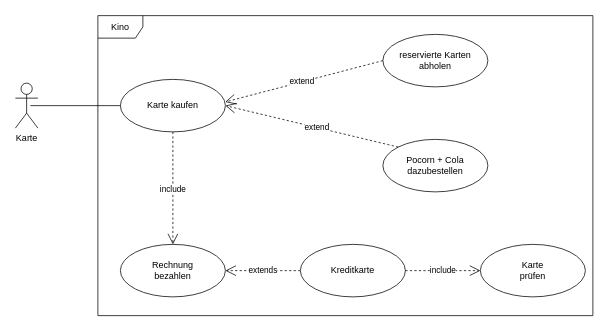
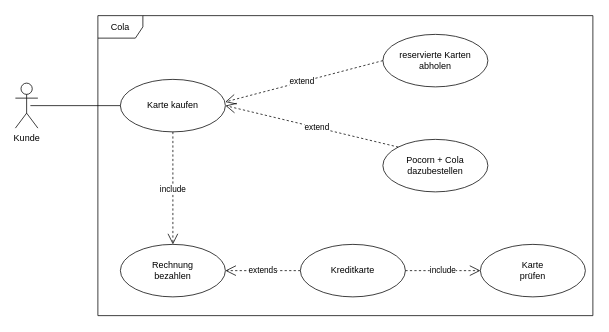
node "Kino": label "Kino" -> "Cola"
node "Karte": label "Karte" -> "Kunde"
